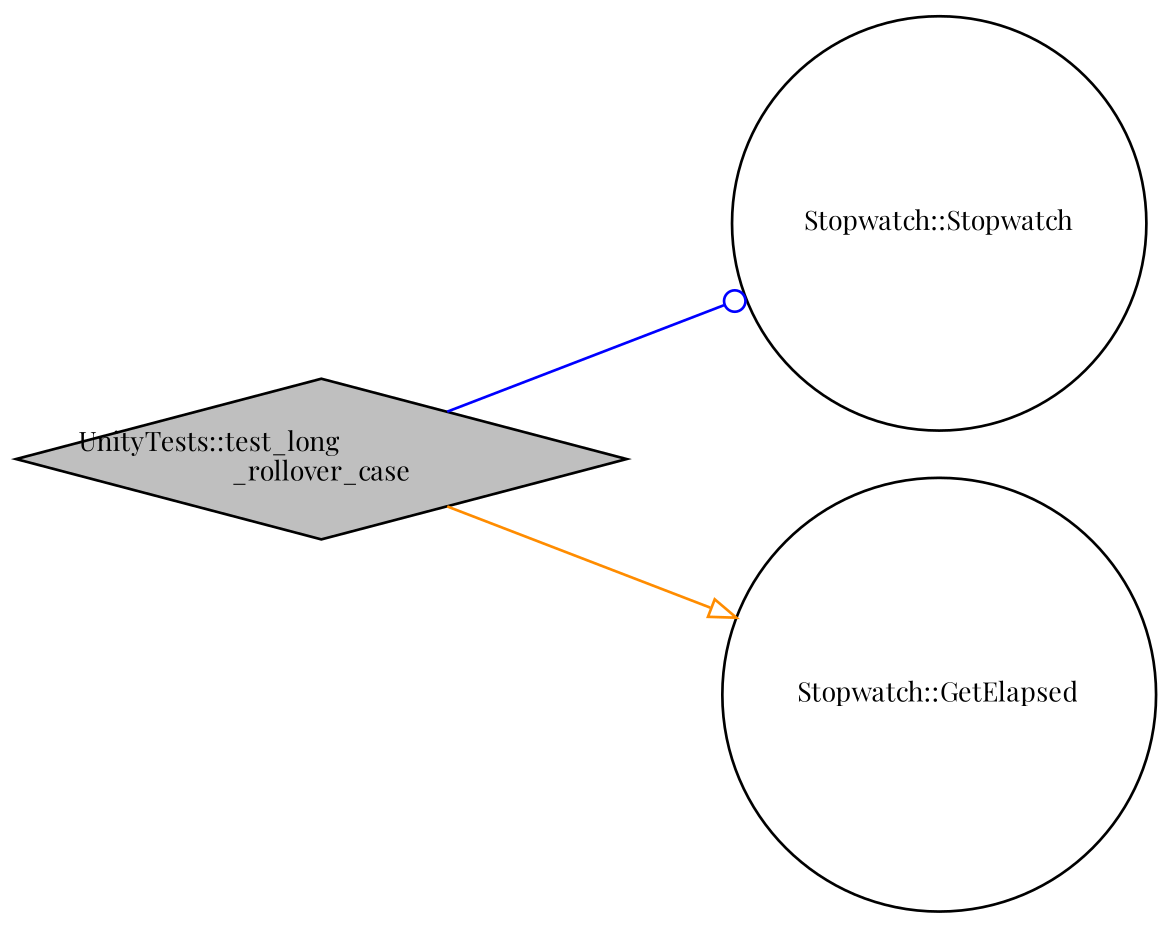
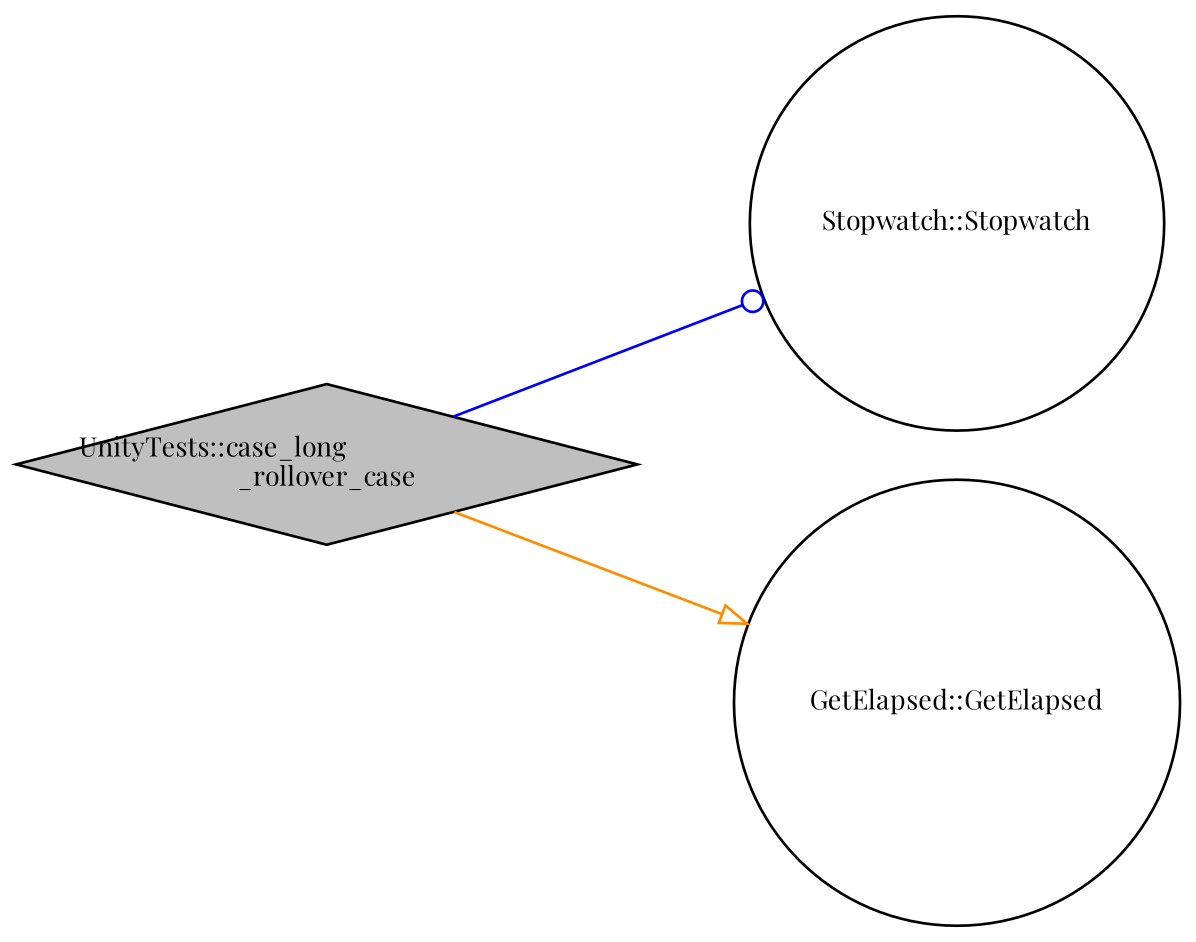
node "UnityTests::test_long _rollover_case": label "UnityTests::test_long _rollover_case" -> "UnityTests::case_long _rollover_case"
node "Stopwatch::GetElapsed": label "Stopwatch::GetElapsed" -> "GetElapsed::GetElapsed"
